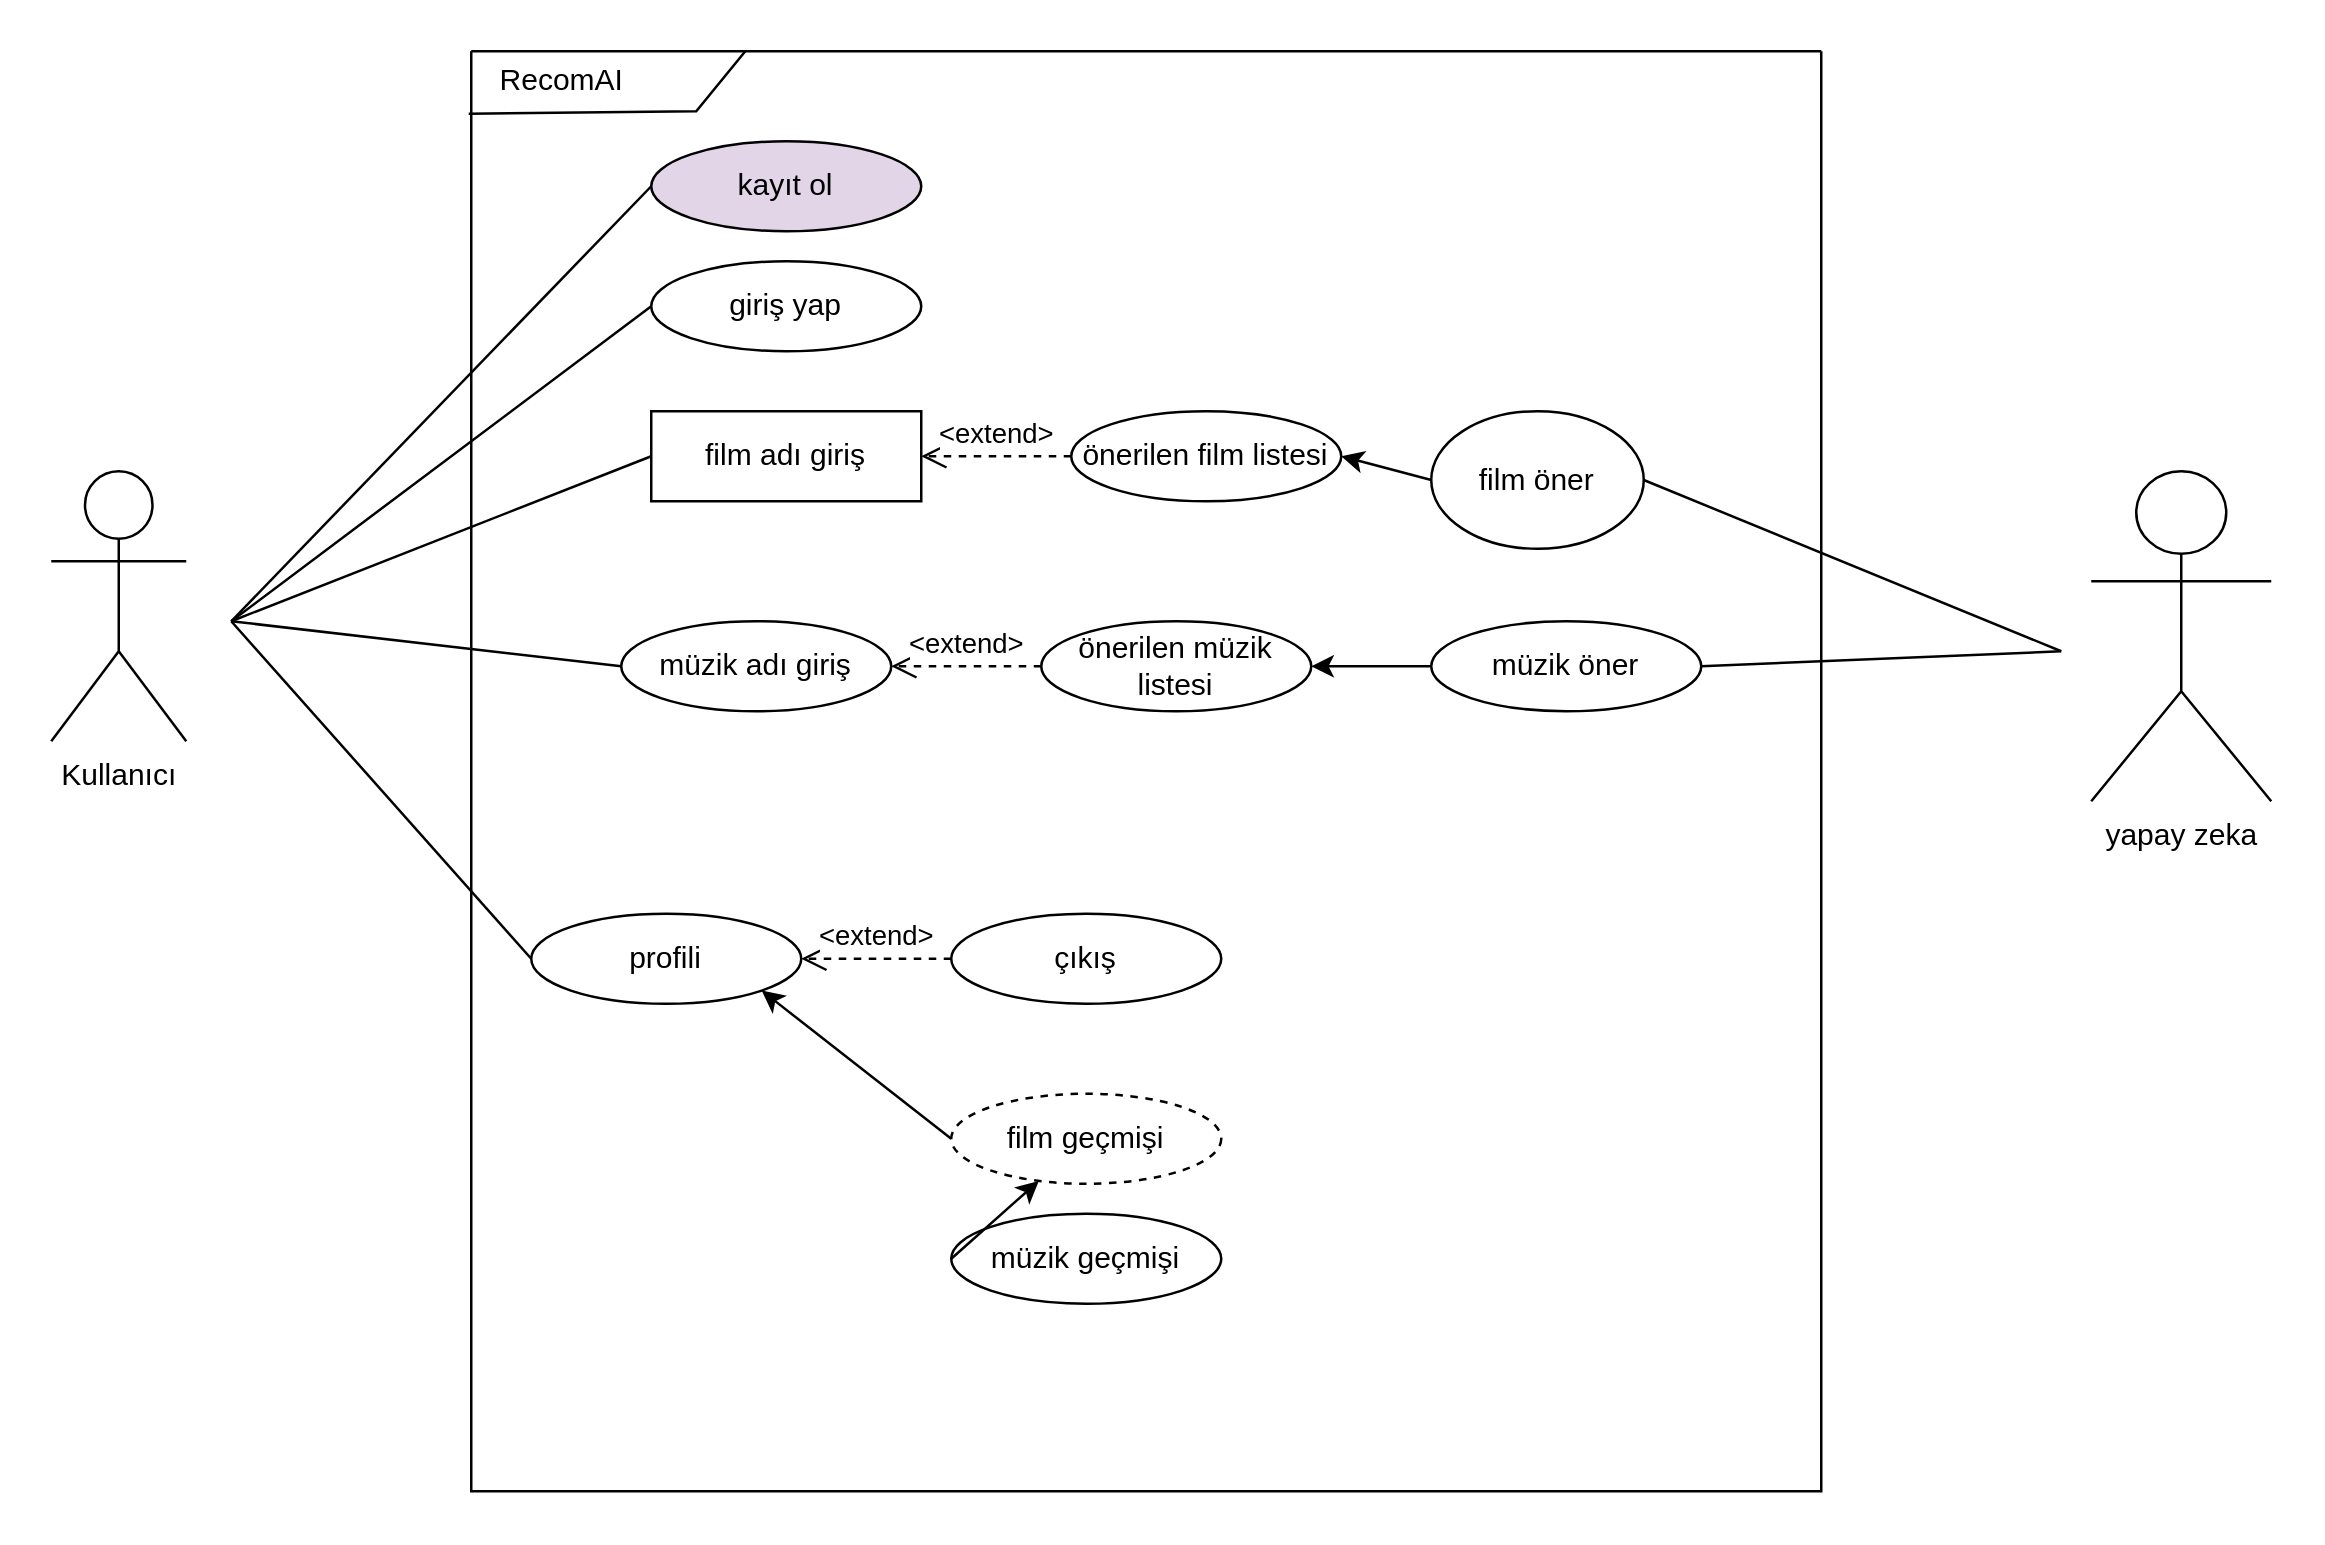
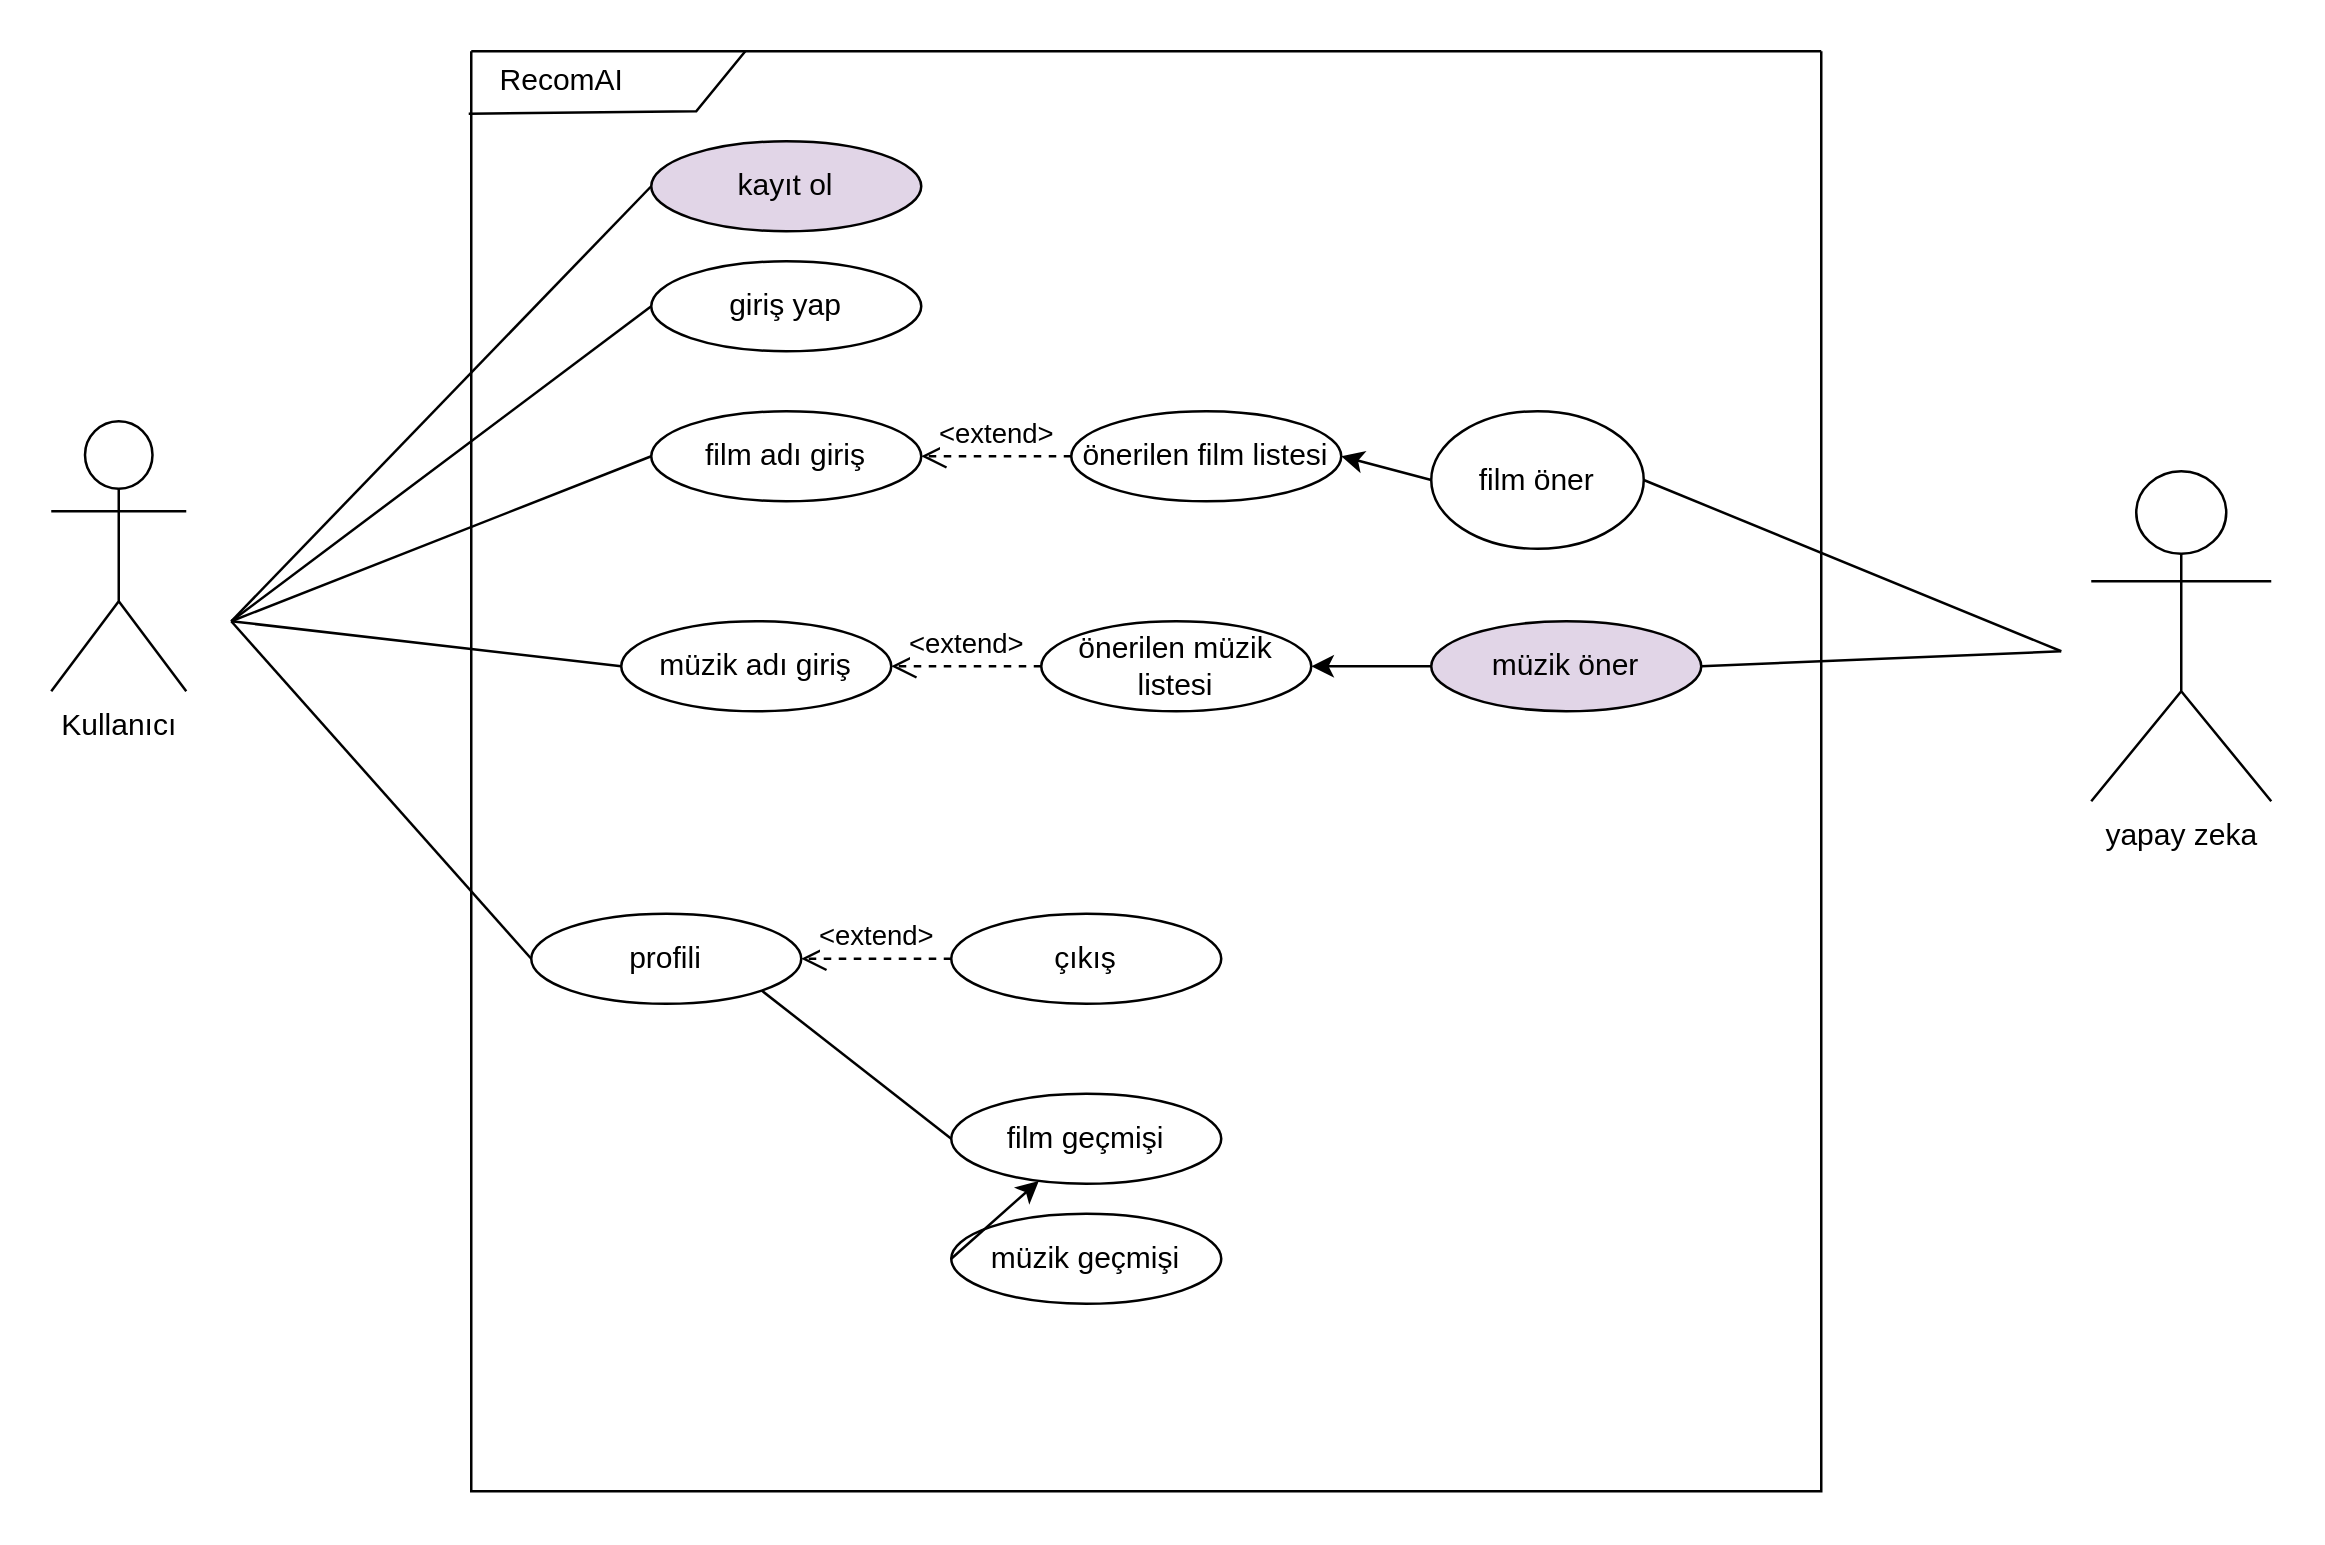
node "film adı giriş": shape rectangle -> ellipse
node "Kullanıcı": moved (119, 606) -> (119, 556)
node "müzik öner": fillcolor #ffffff -> #e1d5e7
edge "film geçmişi" -> "profili": arrowhead classic -> none
node "film geçmişi": style dashed -> solid
